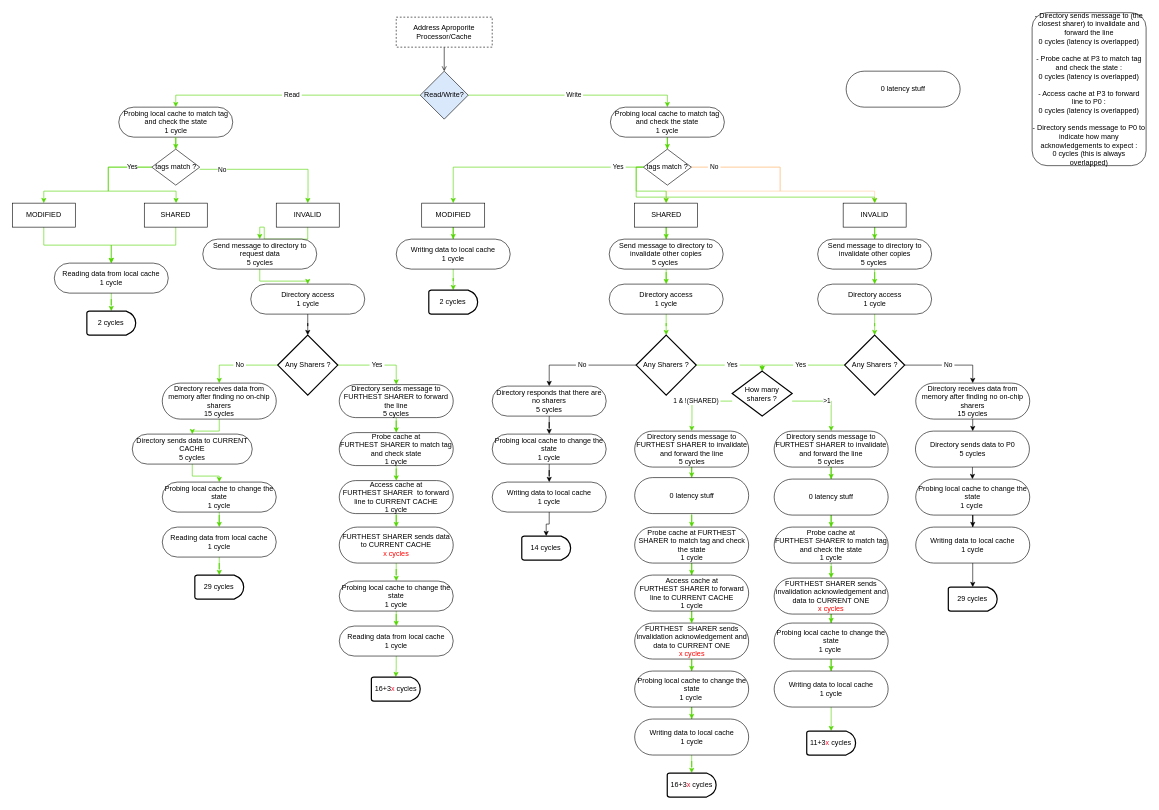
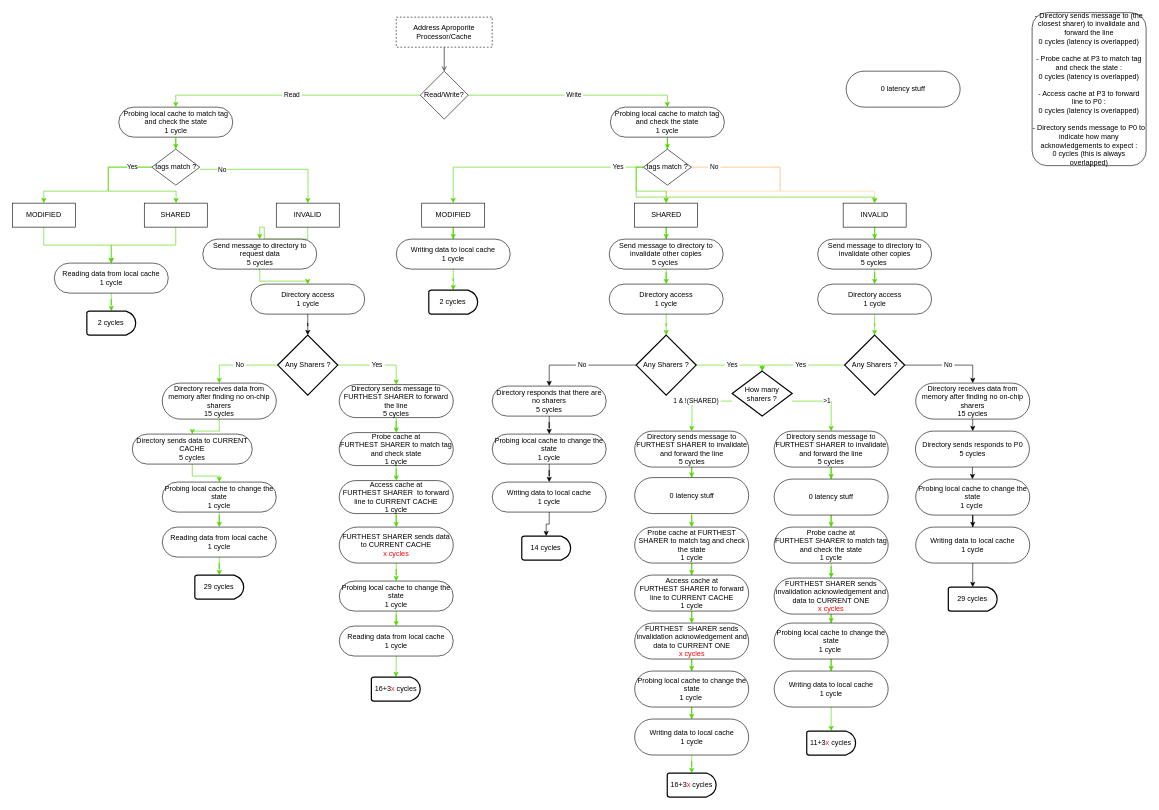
node "Read/Write?": fillcolor #dae8fc -> #ffffff
node "Directory sends data to P0 5 cycles": label "Directory sends data to P0 5 cycles" -> "Directory sends responds to P0 5 cycles"
